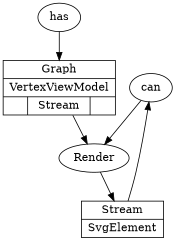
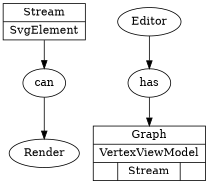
node "Editor": added
edge "Graph" -> "Render": removed
edge "Render" -> "Stream": removed
